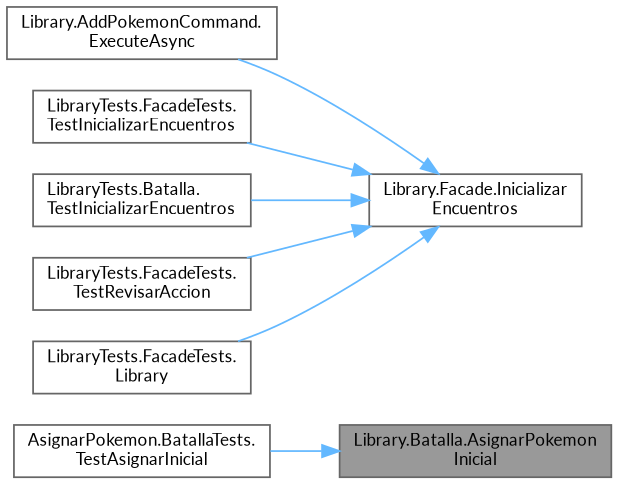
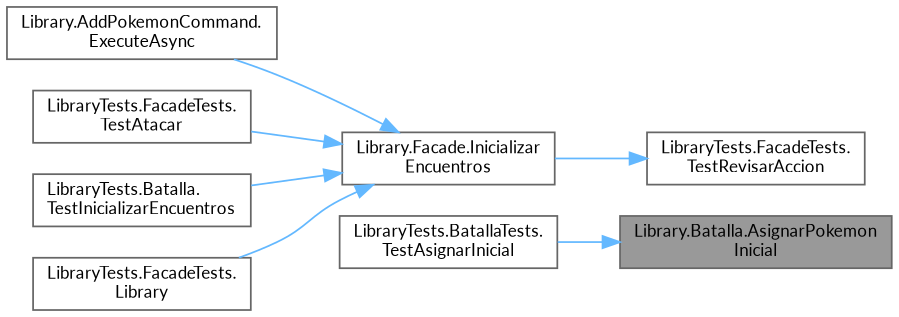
node "LibraryTests.FacadeTests. TestInicializarEncuentros": label "LibraryTests.FacadeTests. TestInicializarEncuentros" -> "LibraryTests.FacadeTests. TestAtacar"
edge "LibraryTests.FacadeTests. TestRevisarAccion" -> "Library.Facade.Inicializar Encuentros": reversed
node "AsignarPokemon.BatallaTests. TestAsignarInicial": label "AsignarPokemon.BatallaTests. TestAsignarInicial" -> "LibraryTests.BatallaTests. TestAsignarInicial"
